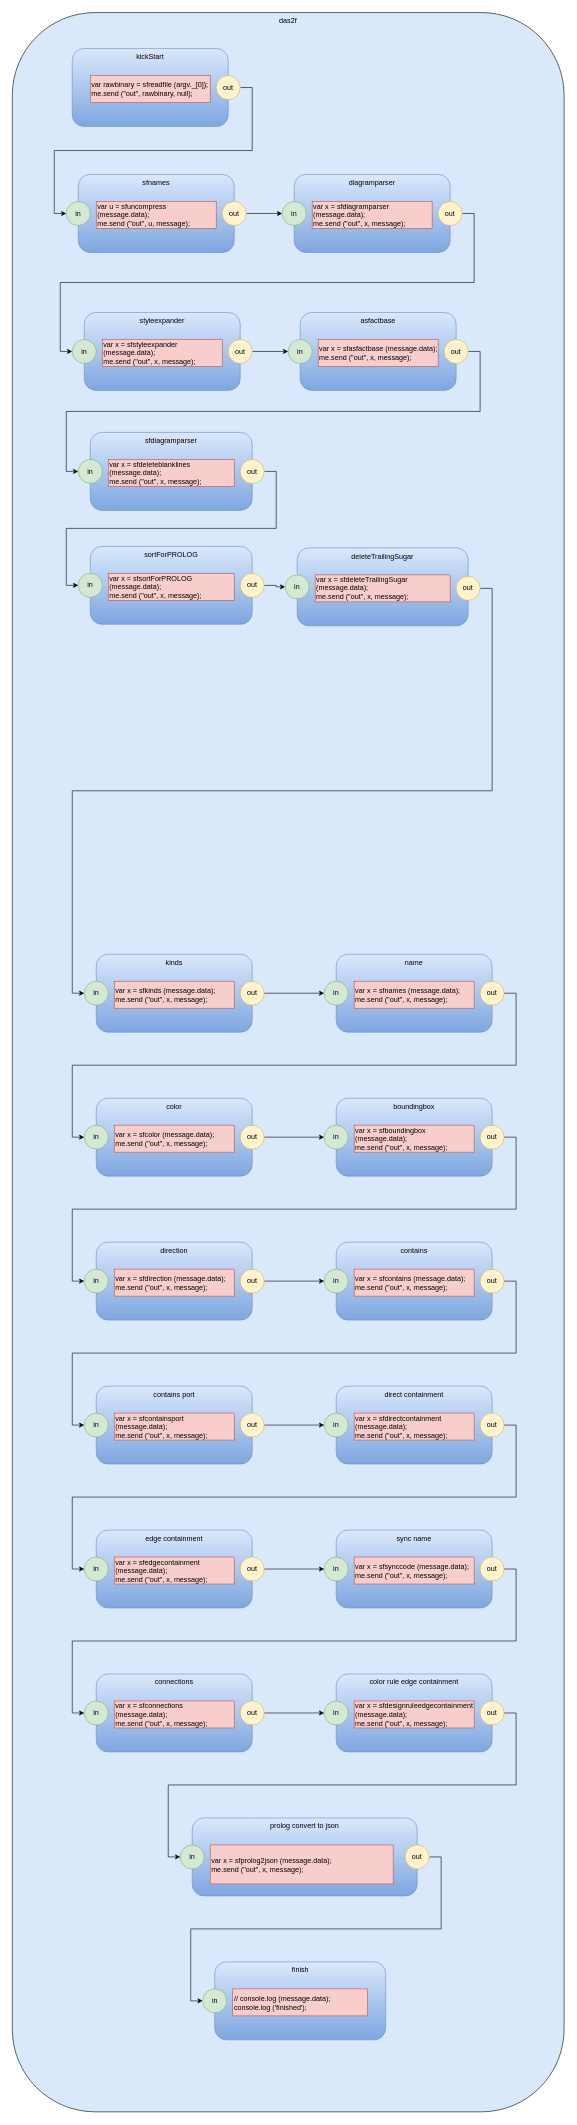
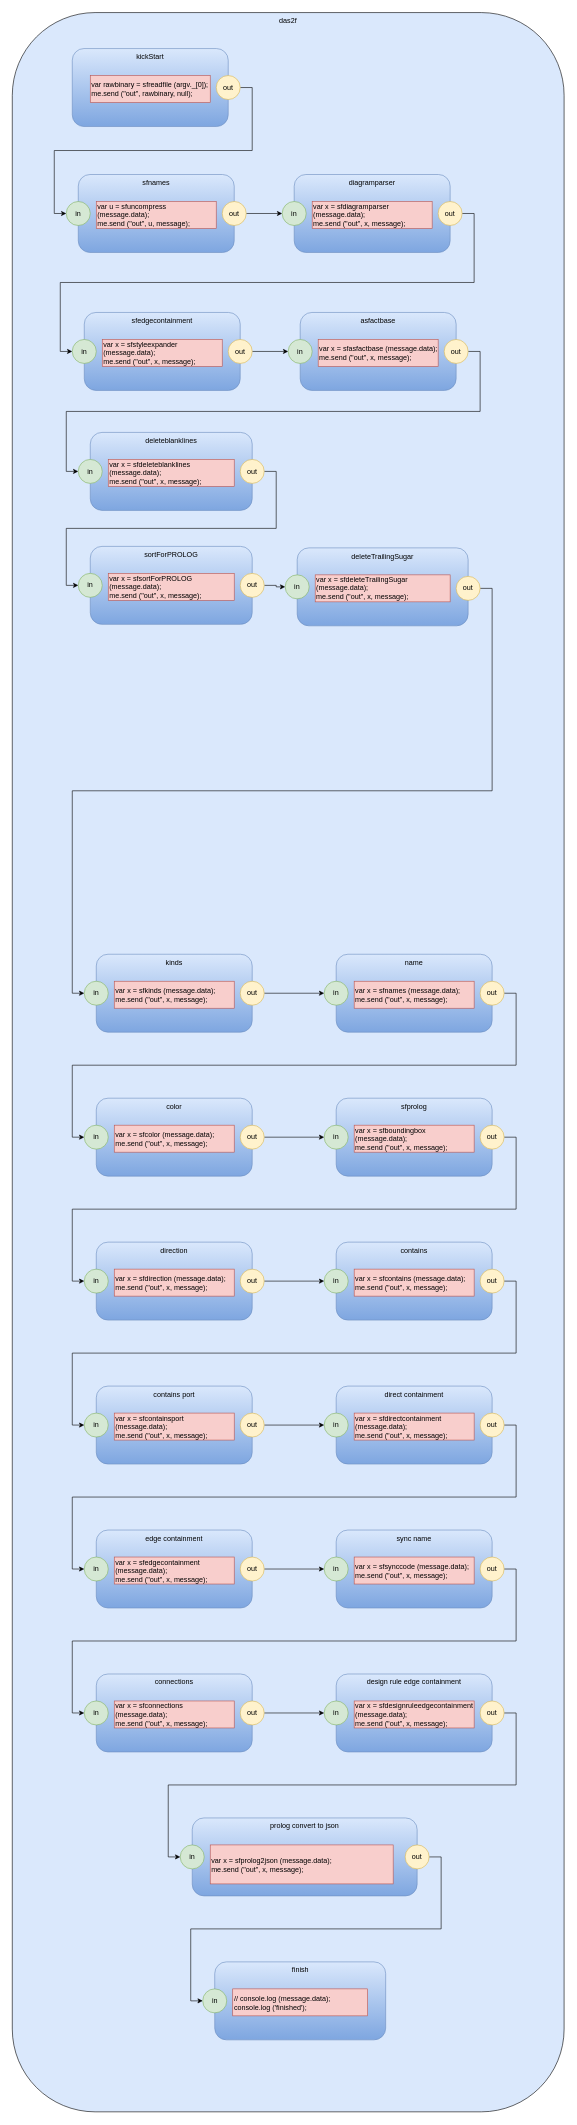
node "styleexpander": label "styleexpander" -> "sfedgecontainment"
node "sfdiagramparser": label "sfdiagramparser" -> "deleteblanklines"
node "boundingbox": label "boundingbox" -> "sfprolog"
node "color rule edge containment": label "color rule edge containment" -> "design rule edge containment"
